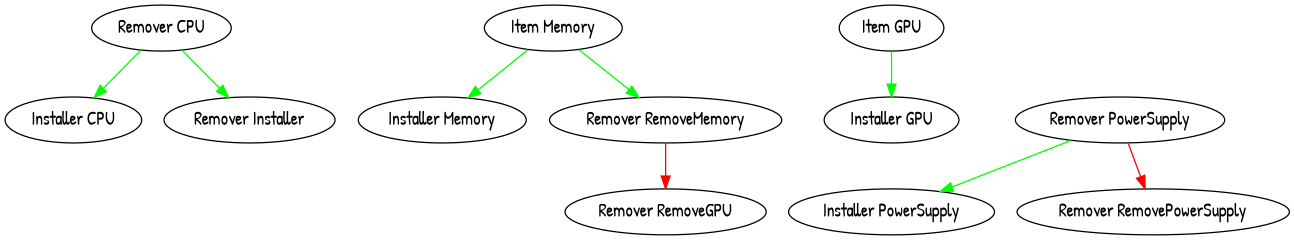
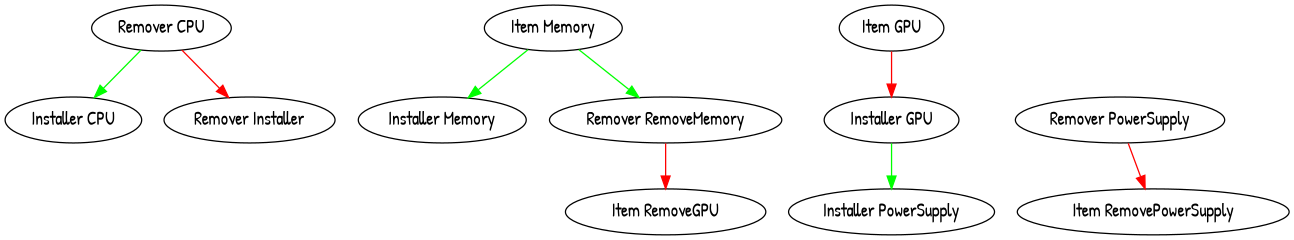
edge "Item GPU" -> "Installer GPU": color green -> red
edge "Remover CPU" -> "Remover Installer": color green -> red
edge "Remover PowerSupply" -> "Installer PowerSupply": now "Installer GPU" -> "Installer PowerSupply"
node "Remover RemoveGPU": label "Remover RemoveGPU" -> "Item RemoveGPU"
node "Remover RemovePowerSupply": label "Remover RemovePowerSupply" -> "Item RemovePowerSupply"
